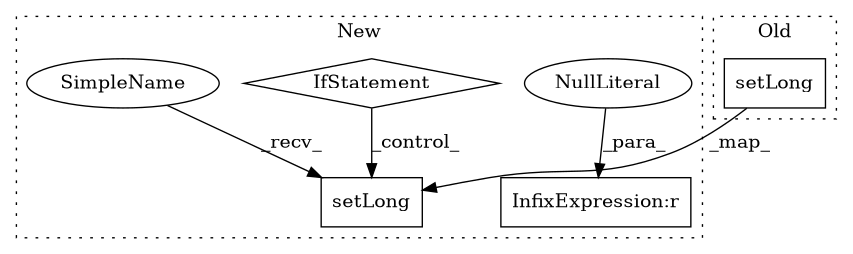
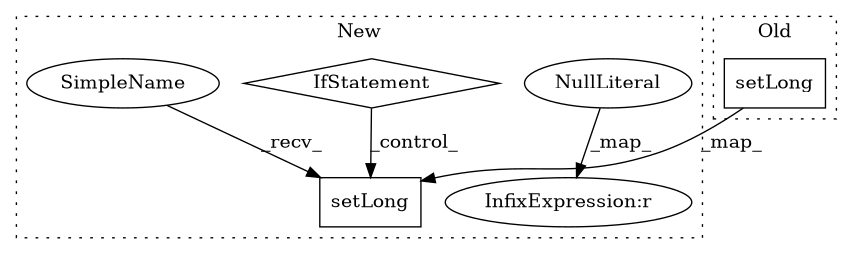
edge "NullLiteral" -> "InfixExpression:r": label "_para_" -> "_map_"
node "InfixExpression:r": shape box -> ellipse
